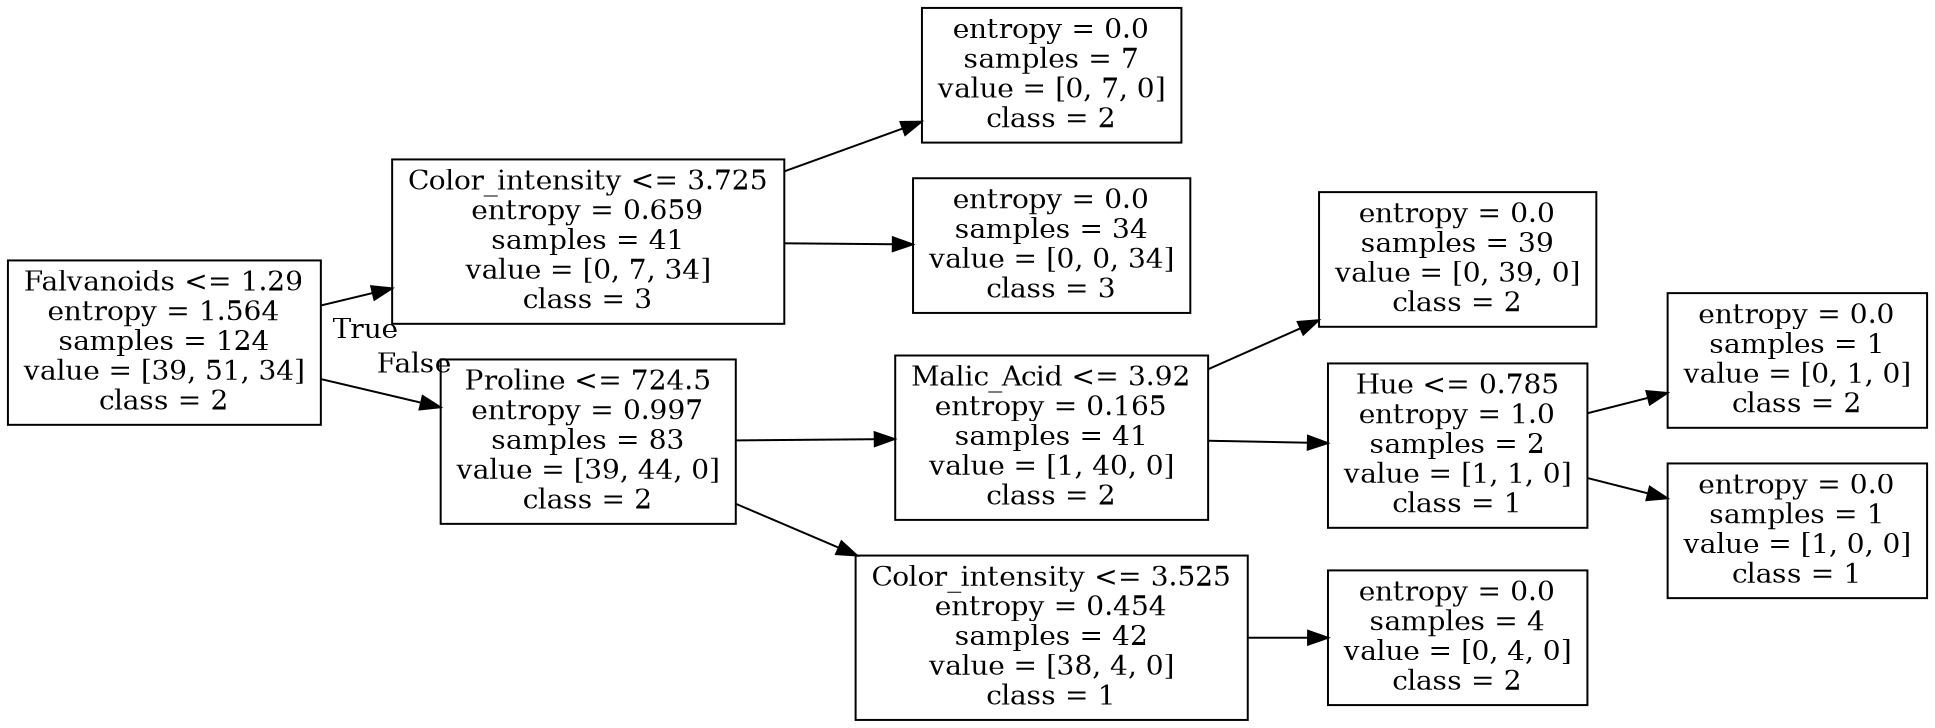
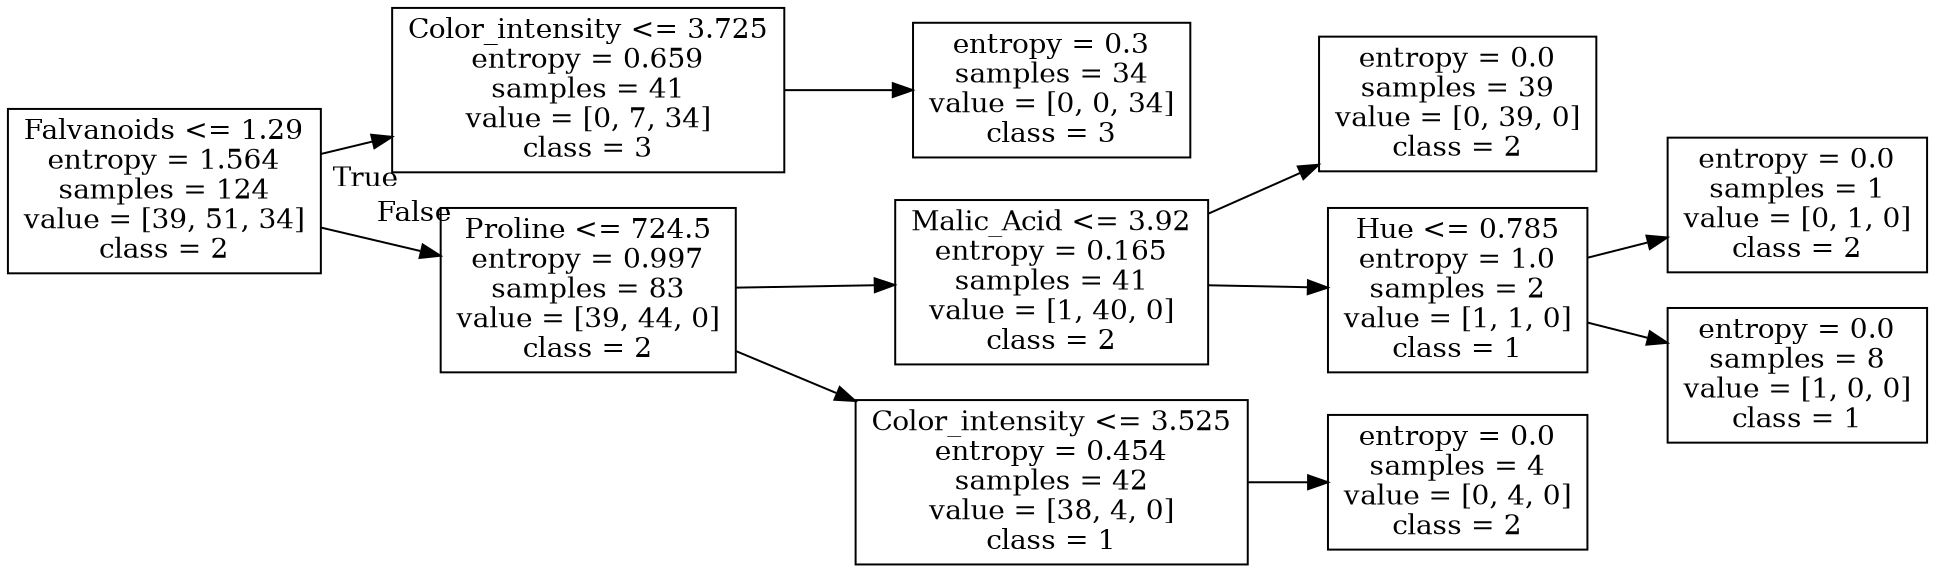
node "entropy = 0.0 samples = 7 value = [0, 7, 0] class = 2": removed
node "entropy = 0.0 samples = 34 value = [0, 0, 34] class = 3": label "entropy = 0.0 samples = 34 value = [0, 0, 34] class = 3" -> "entropy = 0.3 samples = 34 value = [0, 0, 34] class = 3"
node "entropy = 0.0 samples = 1 value = [1, 0, 0] class = 1": label "entropy = 0.0 samples = 1 value = [1, 0, 0] class = 1" -> "entropy = 0.0 samples = 8 value = [1, 0, 0] class = 1"
